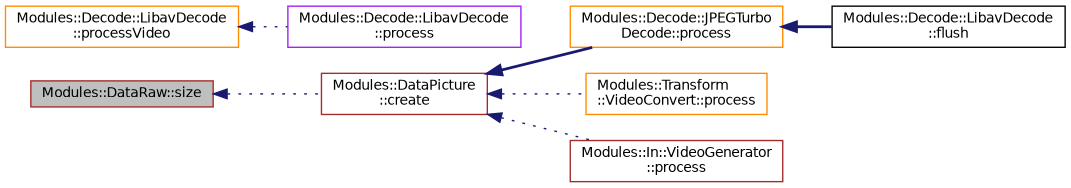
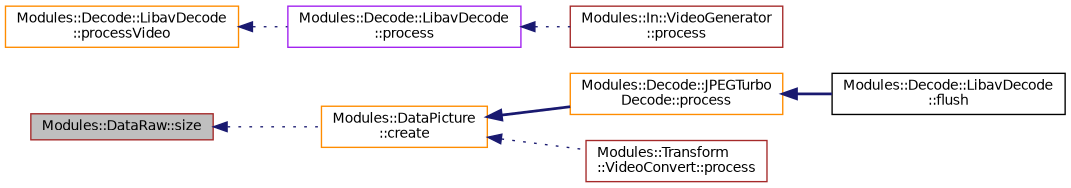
node "Modules::DataPicture ::create": color brown -> darkorange
node "Modules::Transform ::VideoConvert::process": color darkorange -> brown
edge "Modules::In::VideoGenerator ::process" -> "Modules::DataPicture ::create": now "Modules::In::VideoGenerator ::process" -> "Modules::Decode::LibavDecode ::process"
